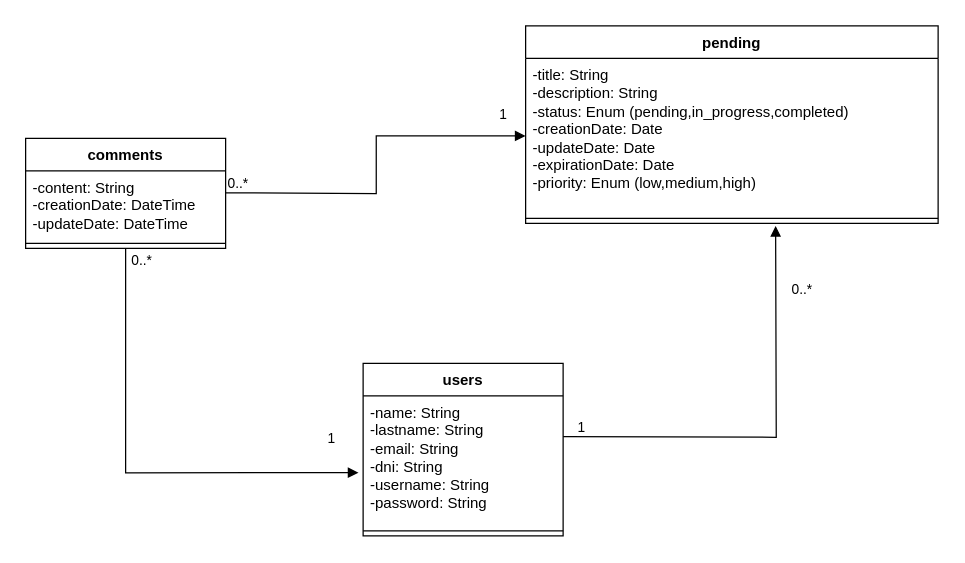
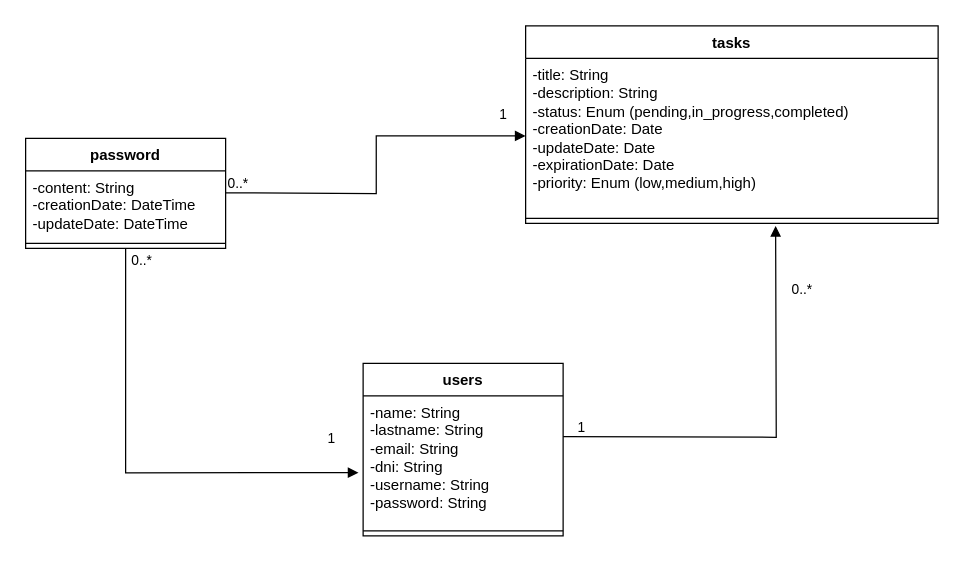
node "pending": label "pending" -> "tasks"
node "comments": label "comments" -> "password"
